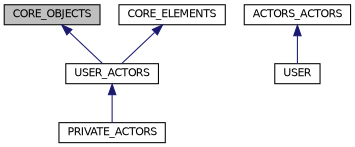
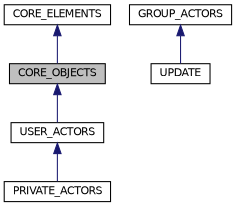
node "ACTORS_ACTORS": label "ACTORS_ACTORS" -> "GROUP_ACTORS"
edge "USER_ACTORS" -> "CORE_ELEMENTS": now "CORE_OBJECTS" -> "CORE_ELEMENTS"
node "USER": label "USER" -> "UPDATE"
